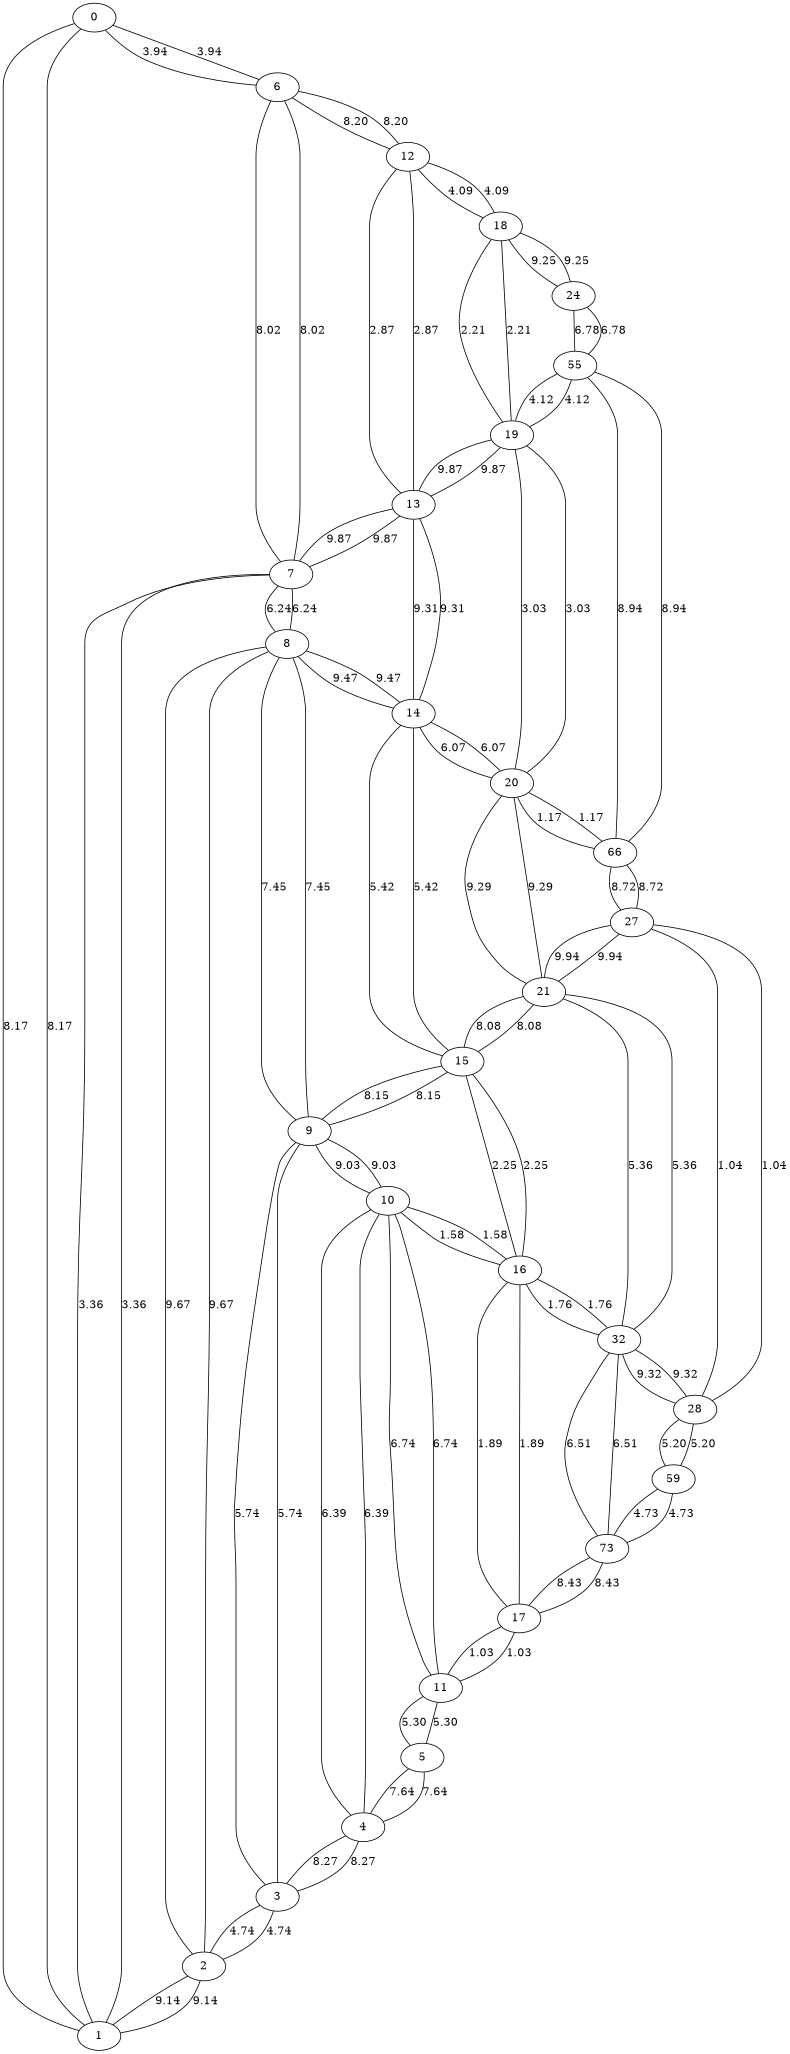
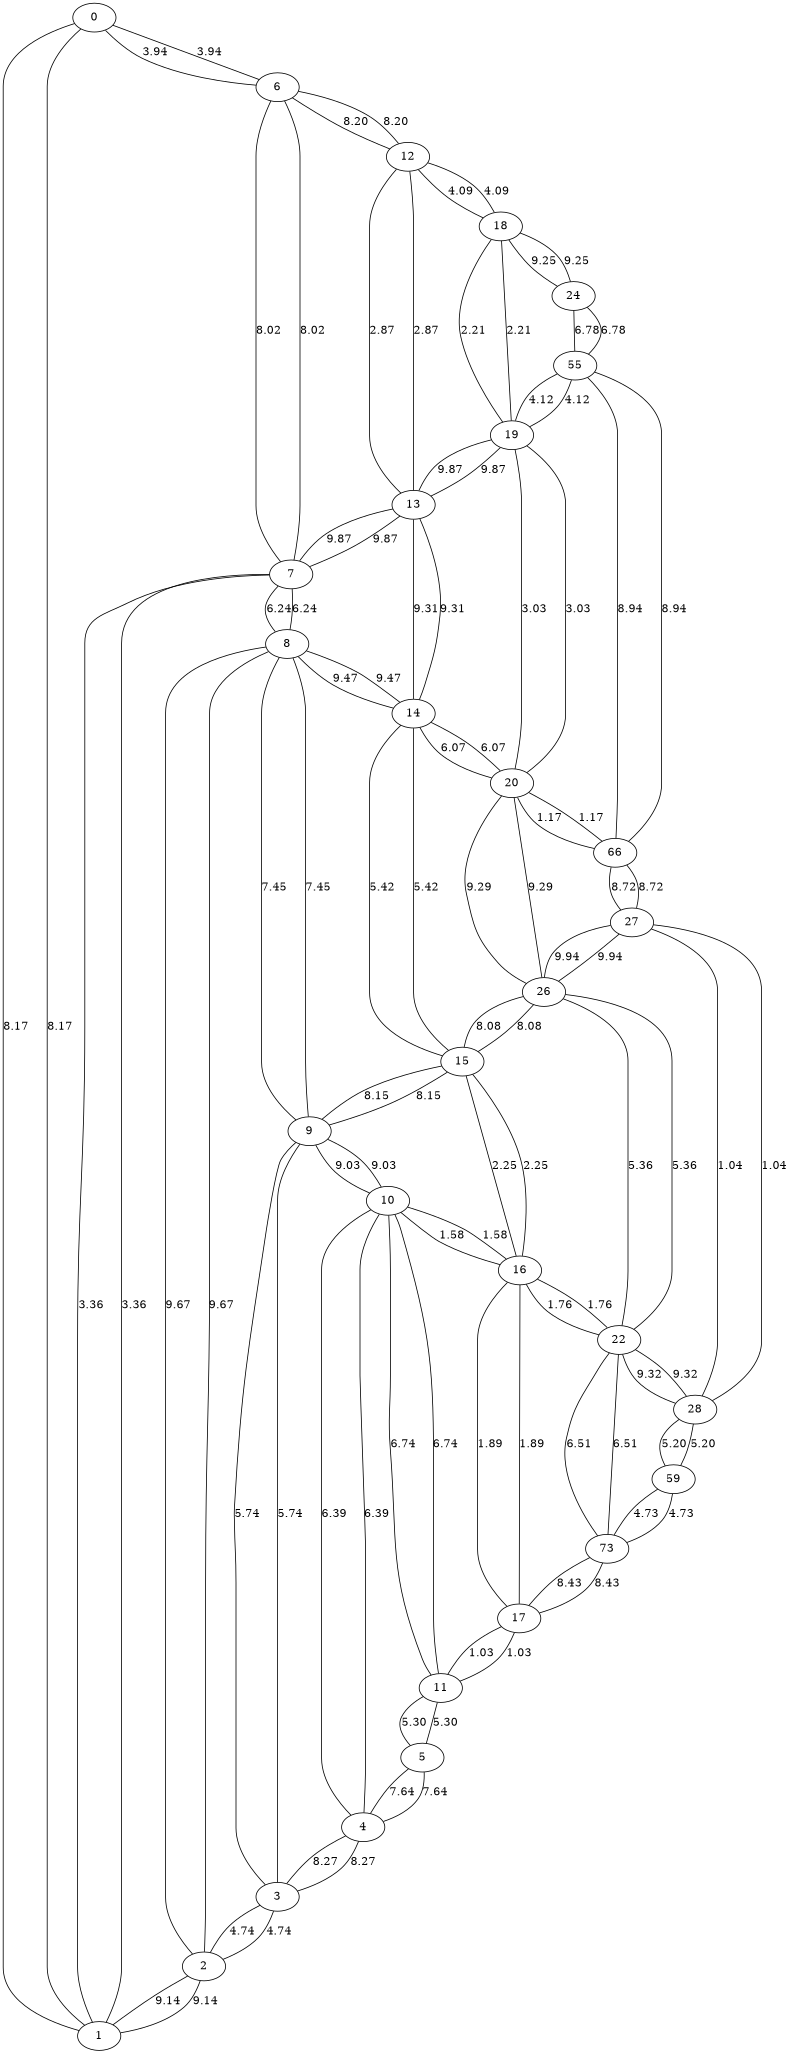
node "21": label "21" -> "26"
node "32": label "32" -> "22"
